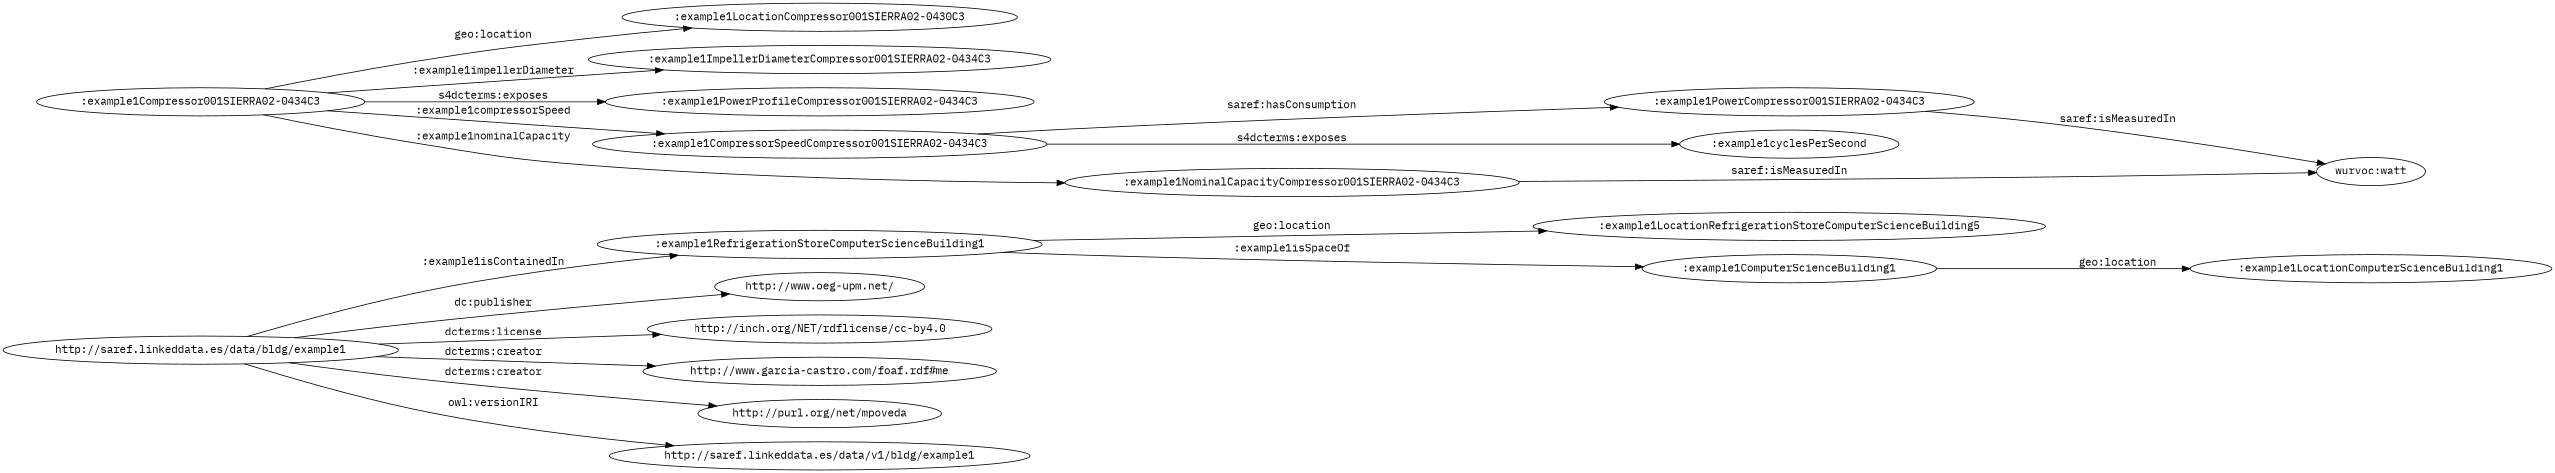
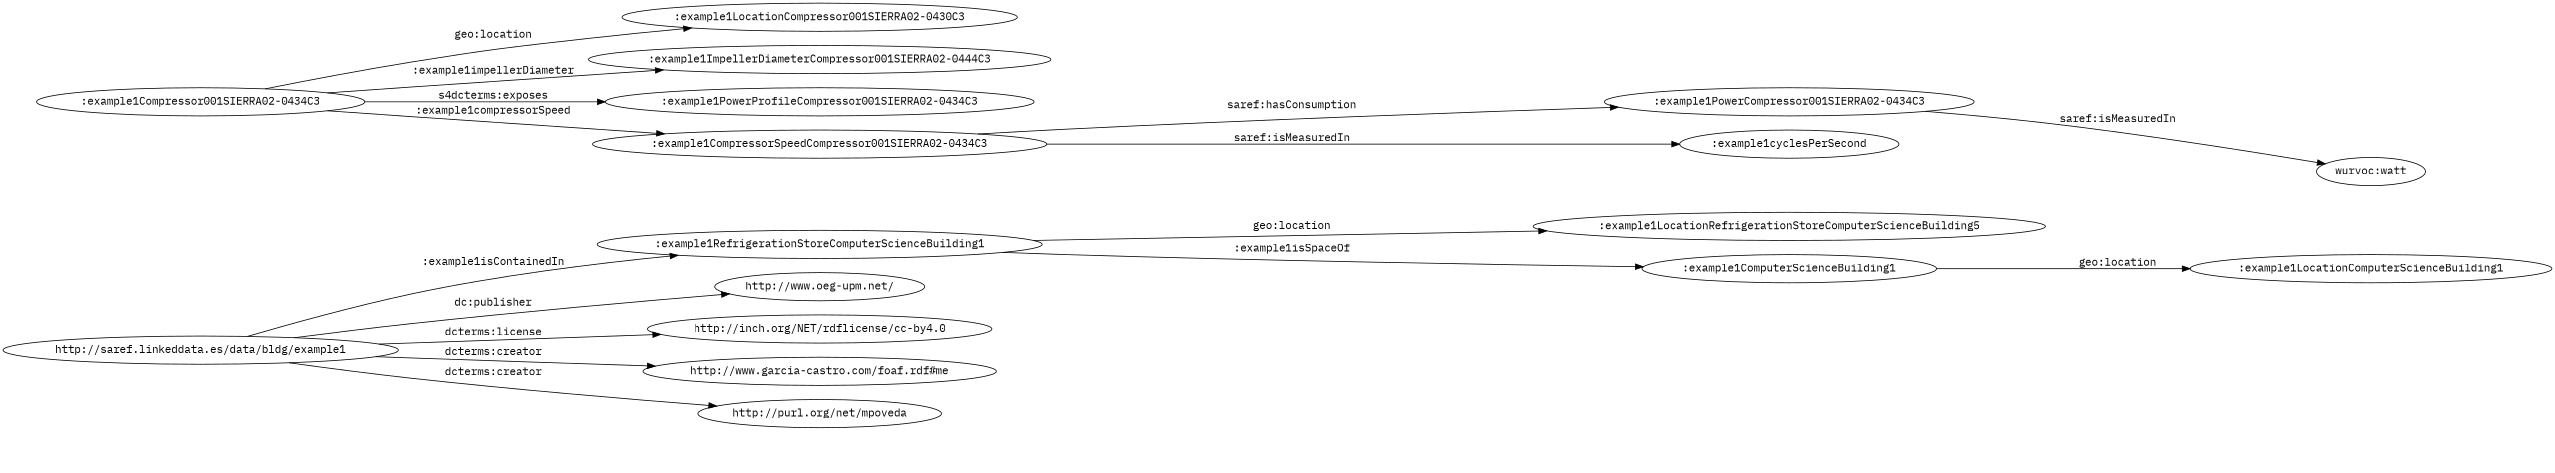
node ":example1ImpellerDiameterCompressor001SIERRA02-0434C3": label ":example1ImpellerDiameterCompressor001SIERRA02-0434C3" -> ":example1ImpellerDiameterCompressor001SIERRA02-0444C3"
edge ":example1CompressorSpeedCompressor001SIERRA02-0434C3" -> ":example1cyclesPerSecond": label "s4dcterms:exposes" -> "saref:isMeasuredIn"
node ":example1NominalCapacityCompressor001SIERRA02-0434C3": removed
node "http://saref.linkeddata.es/data/v1/bldg/example1": removed
